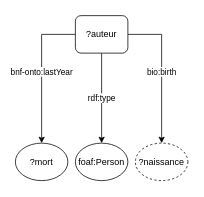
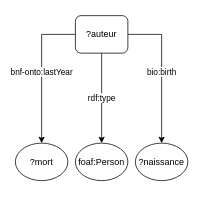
node "?naissance": style dashed -> solid
